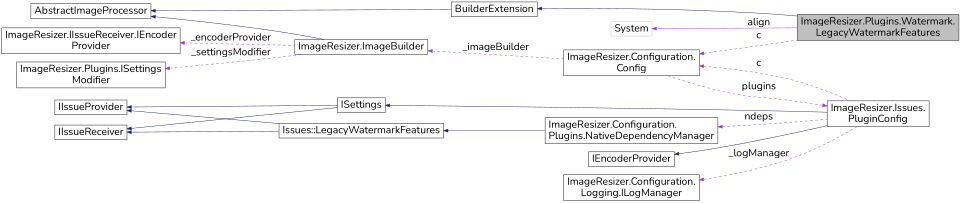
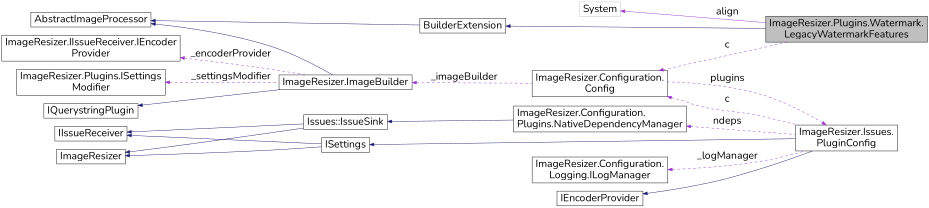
node "IIssueProvider": label "IIssueProvider" -> "ImageResizer"
node "IQuerystringPlugin": added
node "Issues::LegacyWatermarkFeatures": label "Issues::LegacyWatermarkFeatures" -> "Issues::IssueSink"
